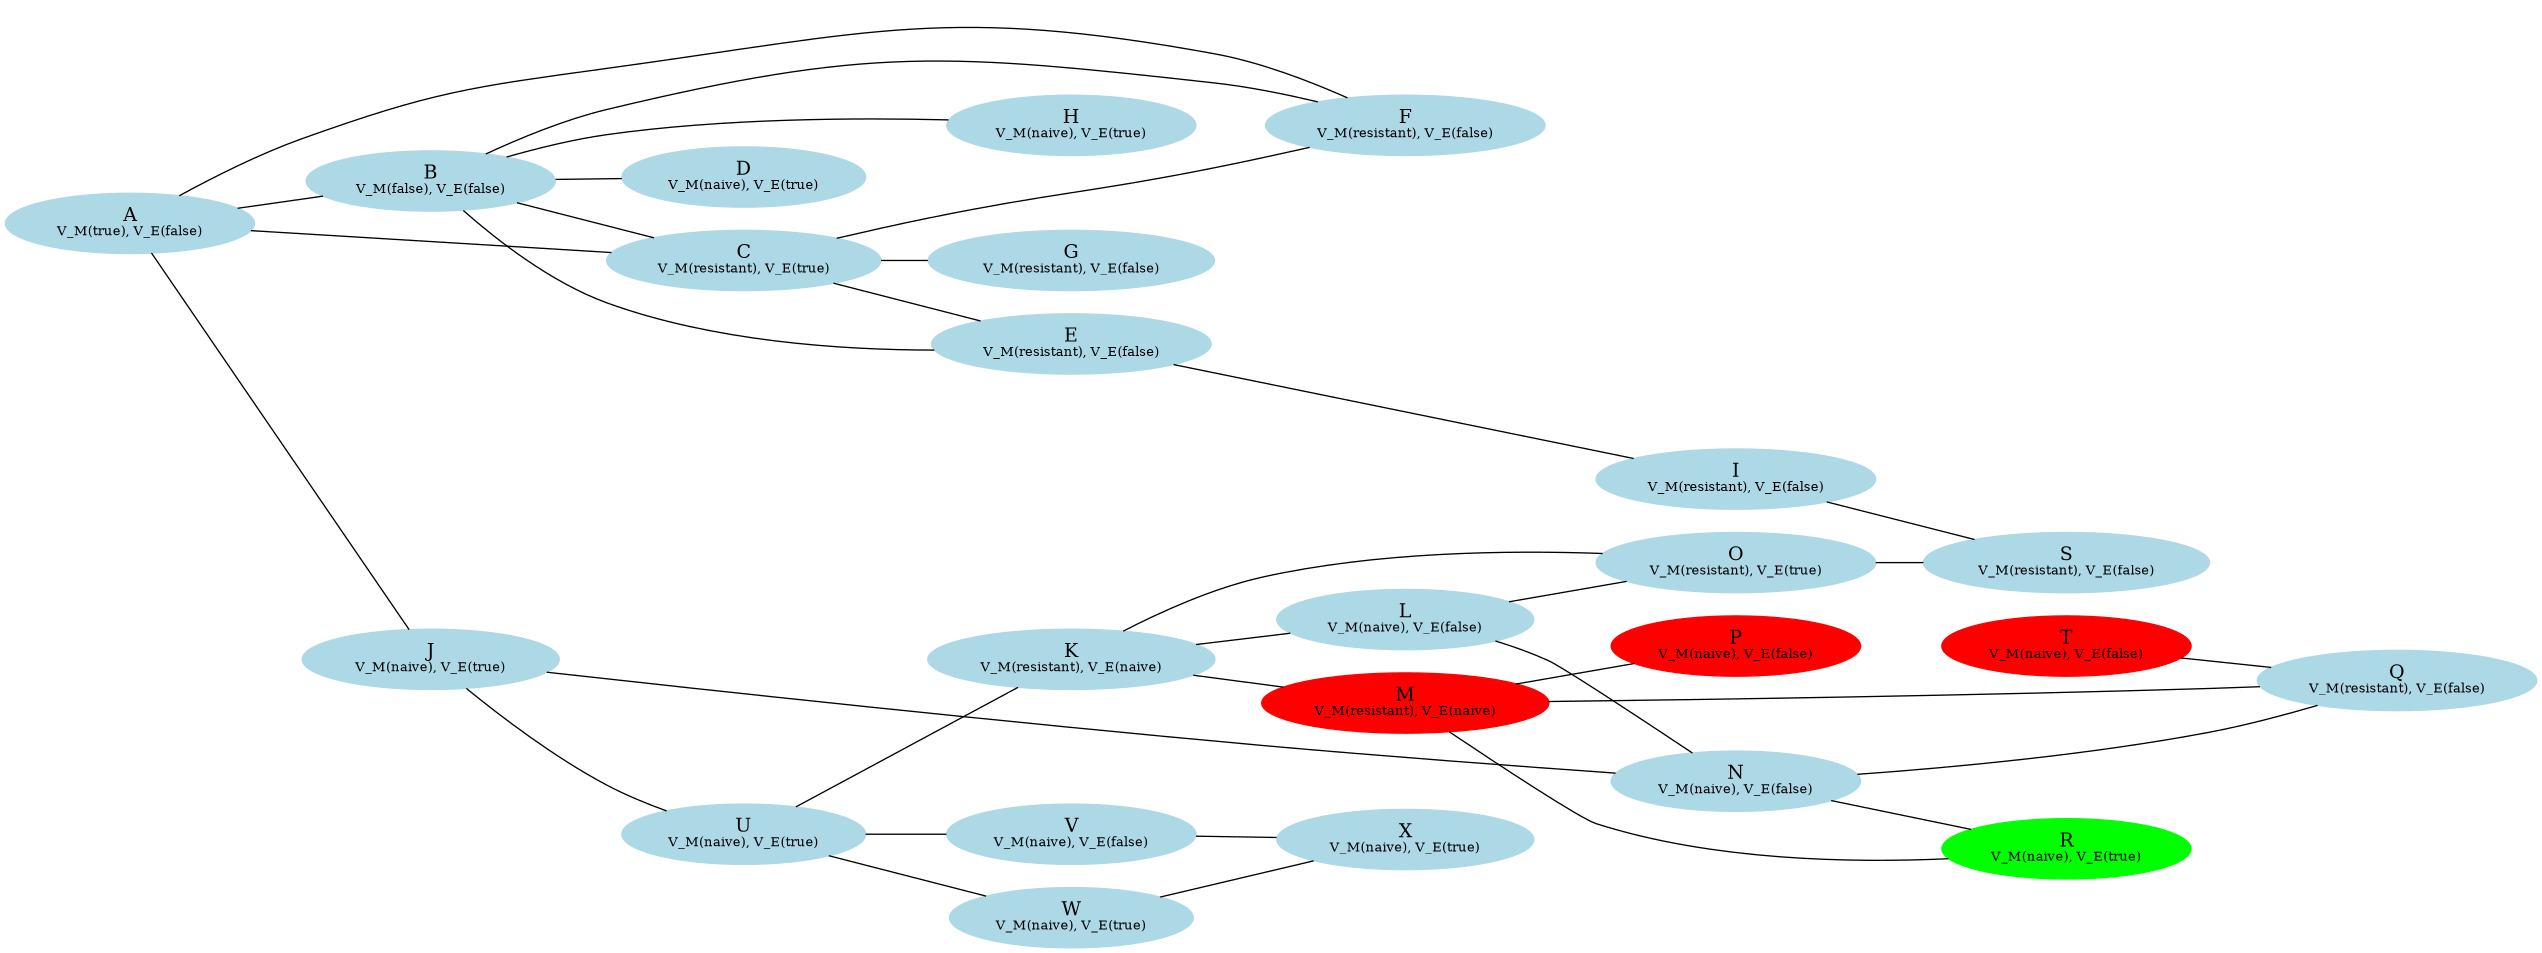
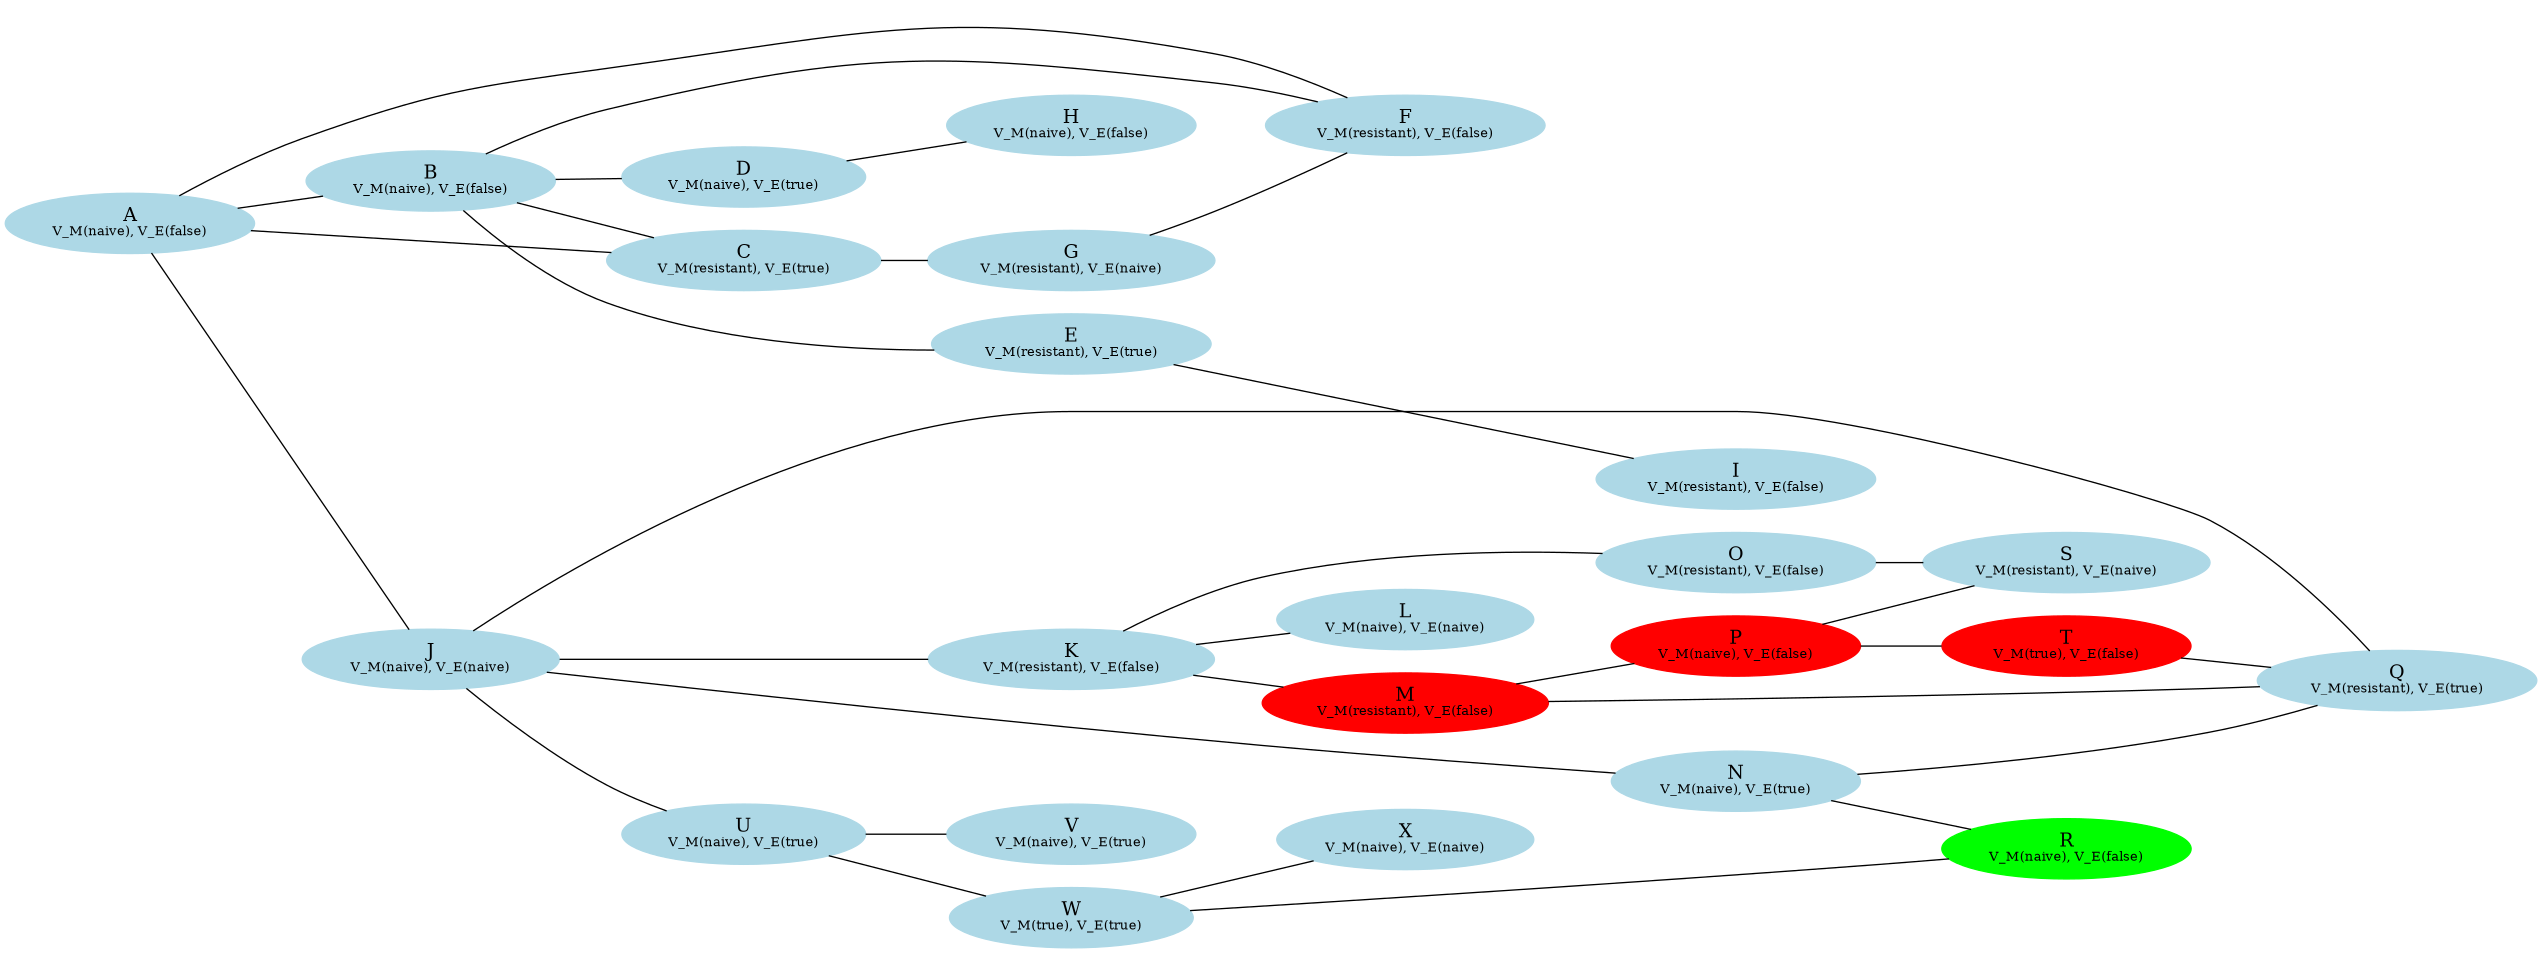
edge "H" -- "B": now "H" -- "D"
node "H": text "V_M(naive), V_E(true)" -> "V_M(naive), V_E(false)"
node "B": text "V_M(false), V_E(false)" -> "V_M(naive), V_E(false)"
edge "F" -- "C": now "F" -- "G"
node "A": text "V_M(true), V_E(false)" -> "V_M(naive), V_E(false)"
node "G": text "V_M(resistant), V_E(false)" -> "V_M(resistant), V_E(naive)"
edge "C" -- "E": removed
node "E": text "V_M(resistant), V_E(false)" -> "V_M(resistant), V_E(true)"
edge "J" -- "Q": added
edge "I" -- "S": now "P" -- "S"
node "O": text "V_M(resistant), V_E(true)" -> "V_M(resistant), V_E(false)"
node "S": text "V_M(resistant), V_E(false)" -> "V_M(resistant), V_E(naive)"
edge "O" -- "L": removed
node "L": text "V_M(naive), V_E(false)" -> "V_M(naive), V_E(naive)"
edge "P" -- "T": added
node "T": text "V_M(naive), V_E(false)" -> "V_M(true), V_E(false)"
node "J": text "V_M(naive), V_E(true)" -> "V_M(naive), V_E(naive)"
node "K": text "V_M(resistant), V_E(naive)" -> "V_M(resistant), V_E(false)"
node "Q": text "V_M(resistant), V_E(false)" -> "V_M(resistant), V_E(true)"
edge "L" -- "N": removed
node "M": text "V_M(resistant), V_E(naive)" -> "V_M(resistant), V_E(false)"
edge "K" -- "U": now "K" -- "J"
node "N": text "V_M(naive), V_E(false)" -> "V_M(naive), V_E(true)"
edge "V" -- "X": removed
node "V": text "V_M(naive), V_E(false)" -> "V_M(naive), V_E(true)"
edge "M" -- "R": now "W" -- "R"
node "X": text "V_M(naive), V_E(true)" -> "V_M(naive), V_E(naive)"
node "R": text "V_M(naive), V_E(true)" -> "V_M(naive), V_E(false)"
node "W": text "V_M(naive), V_E(true)" -> "V_M(true), V_E(true)"
